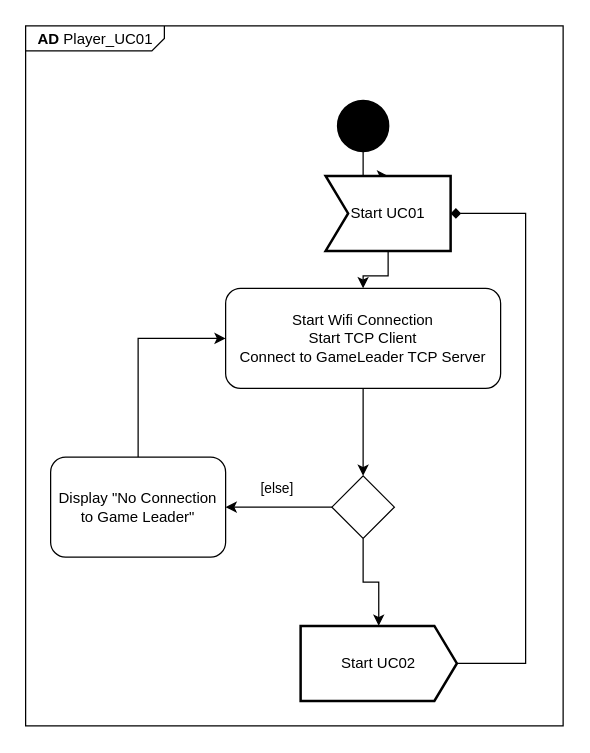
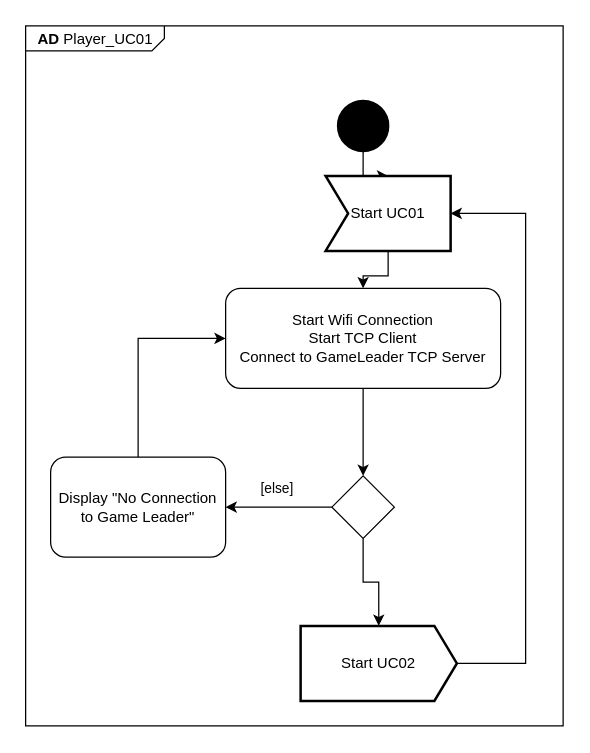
edge "Start UC02" -> "Start UC01": arrowhead diamond -> classic
